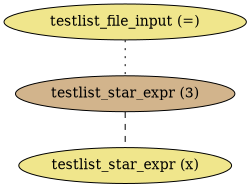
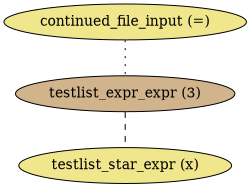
node "testlist_file_input (=)": label "testlist_file_input (=)" -> "continued_file_input (=)"
node "testlist_star_expr (3)": label "testlist_star_expr (3)" -> "testlist_expr_expr (3)"
